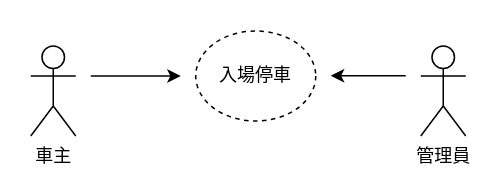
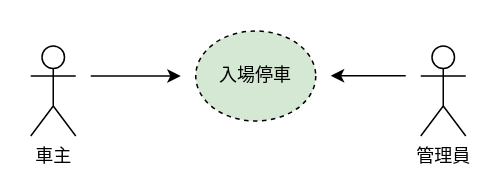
node "入場停車": fillcolor #ffffff -> #d5e8d4
